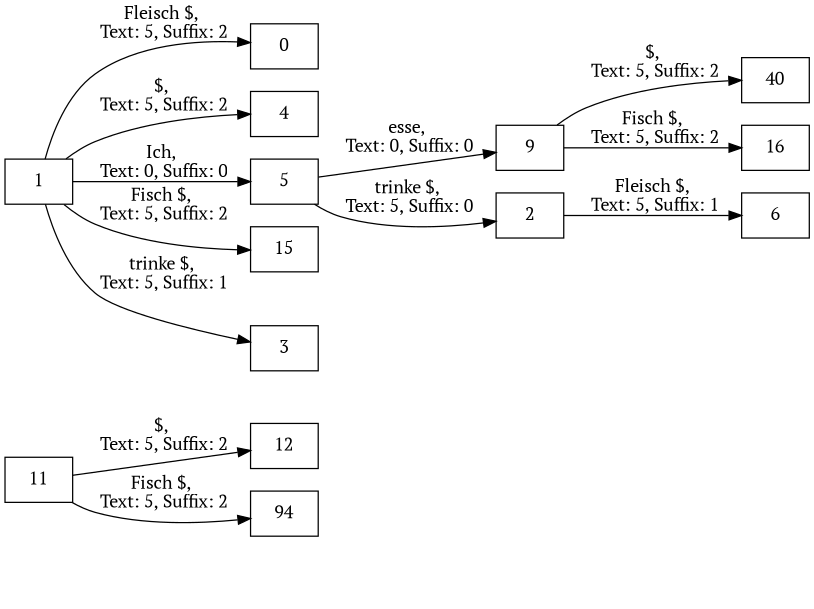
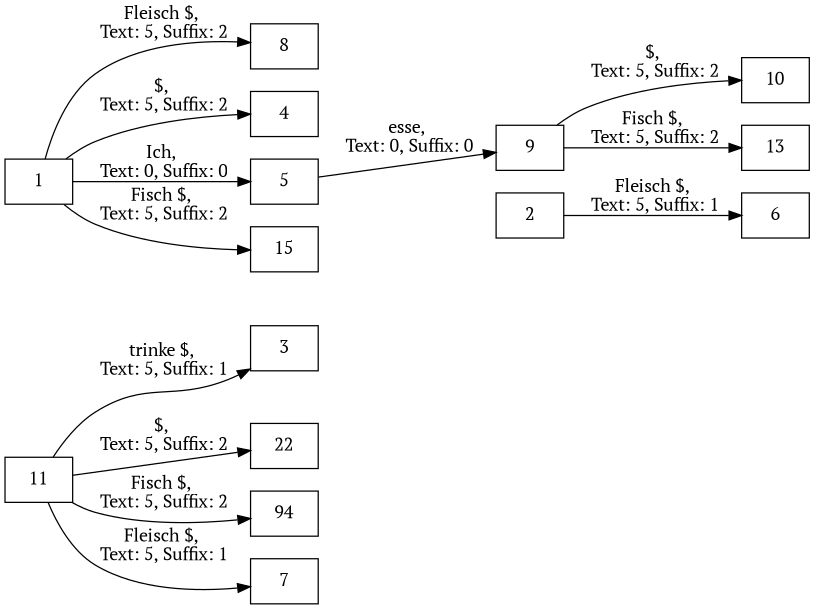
node "0": label "0" -> "8"
node "40": label "40" -> "10"
node "16": label "16" -> "13"
edge "5" -> "2": removed, label "trinke $, Text: 5, Suffix: 0"
edge "1" -> "3": now "11" -> "3"
node "12": label "12" -> "22"
node "7": added
